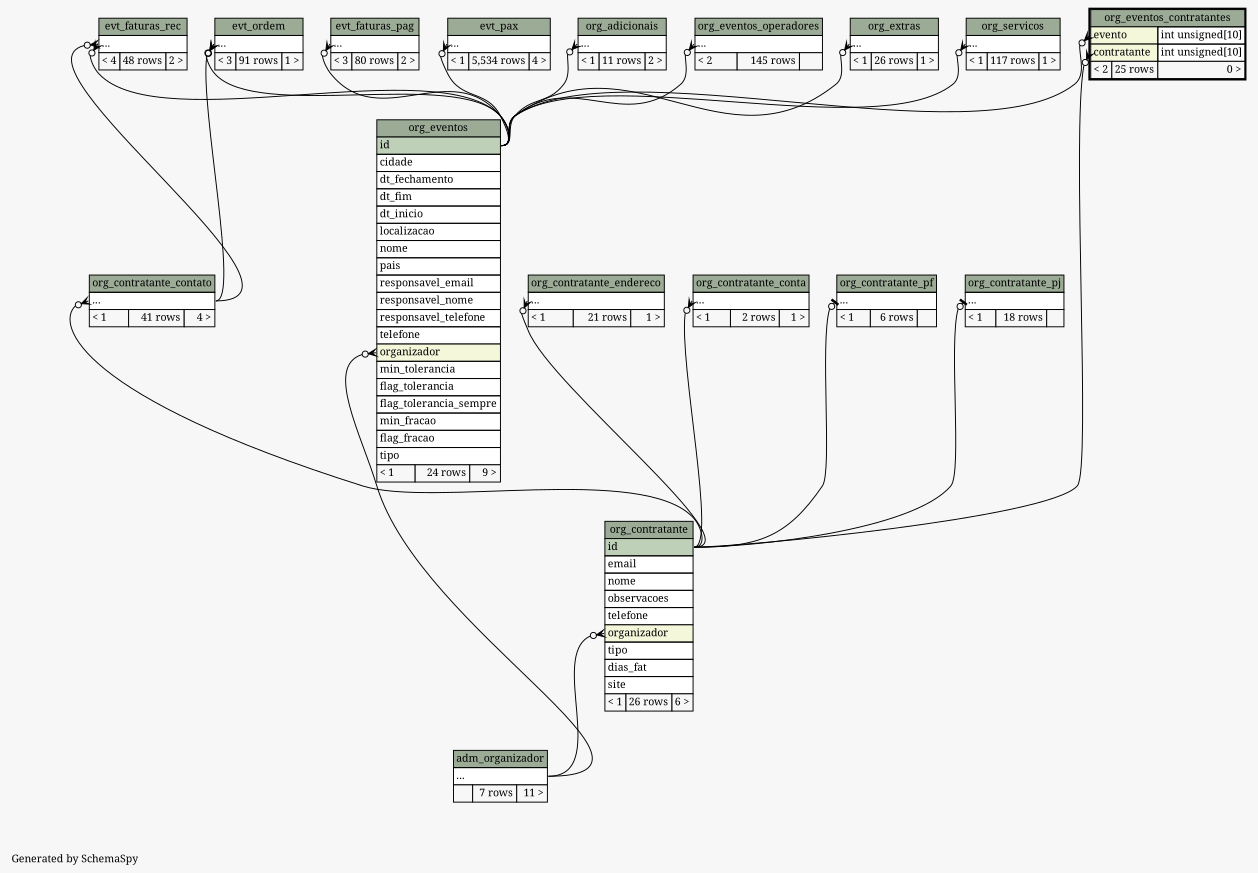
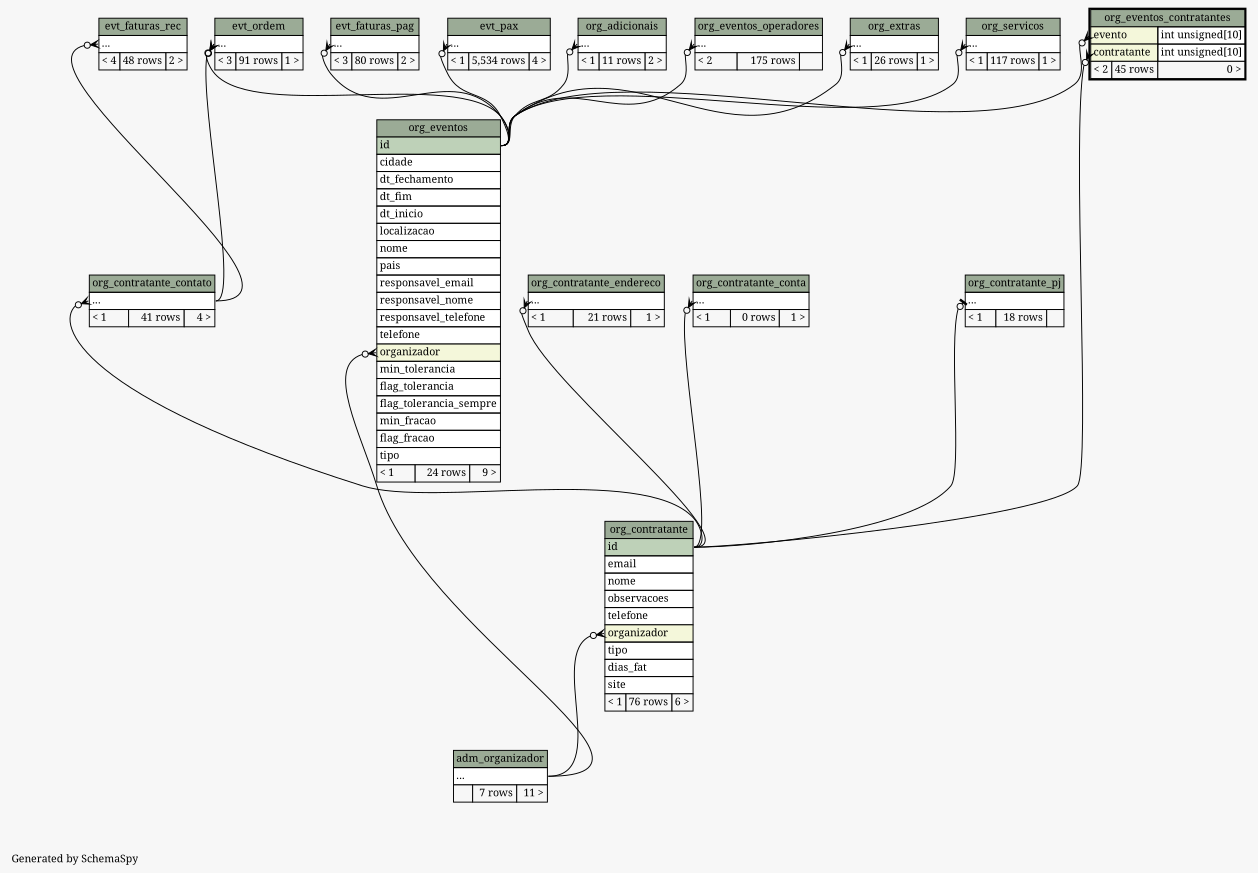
node "org_eventos_operadores": text "145 rows" -> "175 rows"
node "org_eventos_contratantes": text "25 rows" -> "45 rows"
edge "org_eventos" -> "evt_faturas_rec": removed
node "org_contratante_pf": removed
node "org_contratante_conta": text "2 rows" -> "0 rows"
node "org_contratante": text "26 rows" -> "76 rows"
